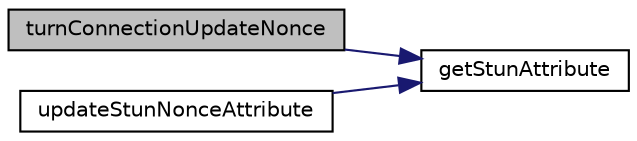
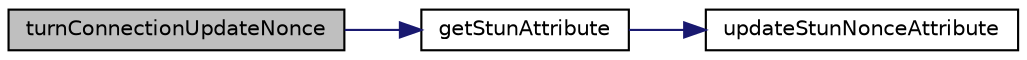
edge "updateStunNonceAttribute" -> "getStunAttribute": reversed
